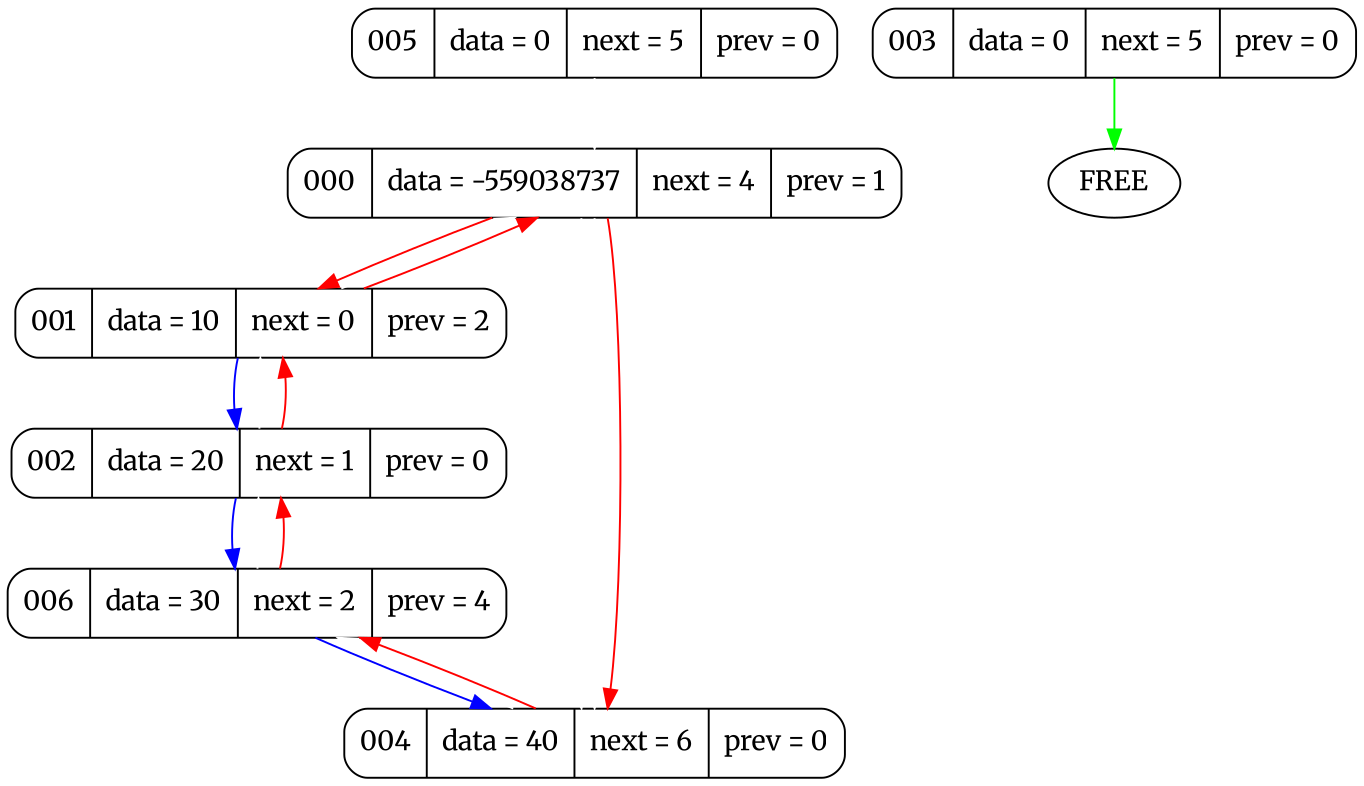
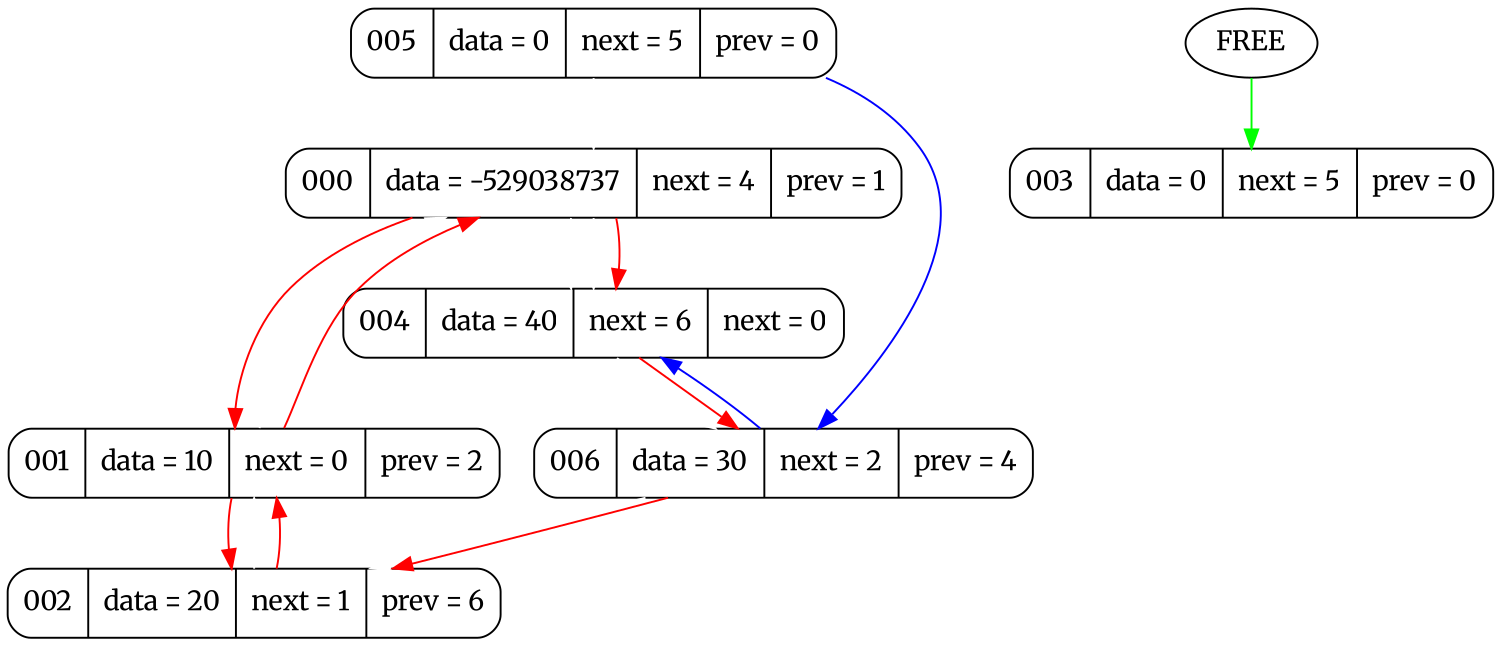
edge "003" -> "FREE": reversed
node "000": text "data = -559038737" -> "data = -529038737"
edge "001" -> "002": color blue -> red
node "002": text "prev = 0" -> "prev = 6"
edge "002" -> "006": now "005" -> "006"
node "004": text "prev = 0" -> "next = 0"
